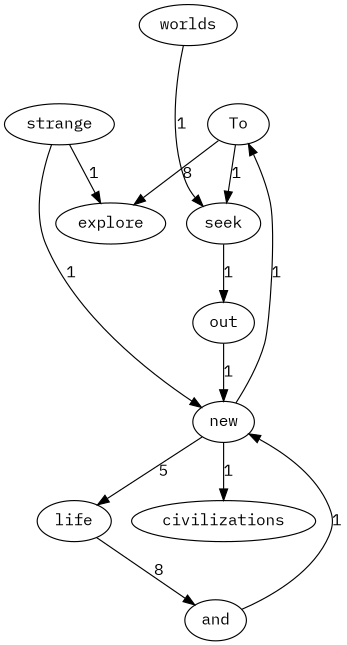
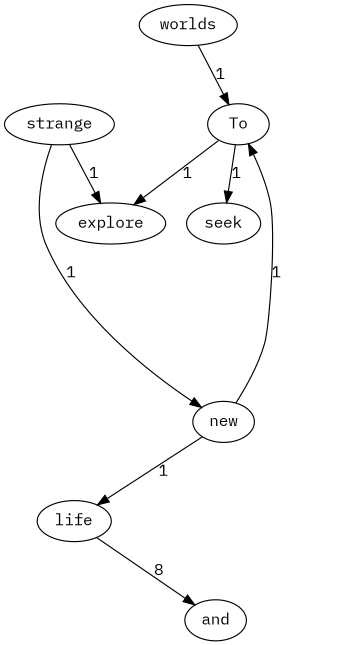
edge "worlds" -> "seek": now "worlds" -> "To"
edge "To" -> "explore": label "8" -> "1"
node "out": removed
edge "new" -> "life": label "5" -> "1"
node "civilizations": removed
edge "and" -> "new": removed, label "1"
